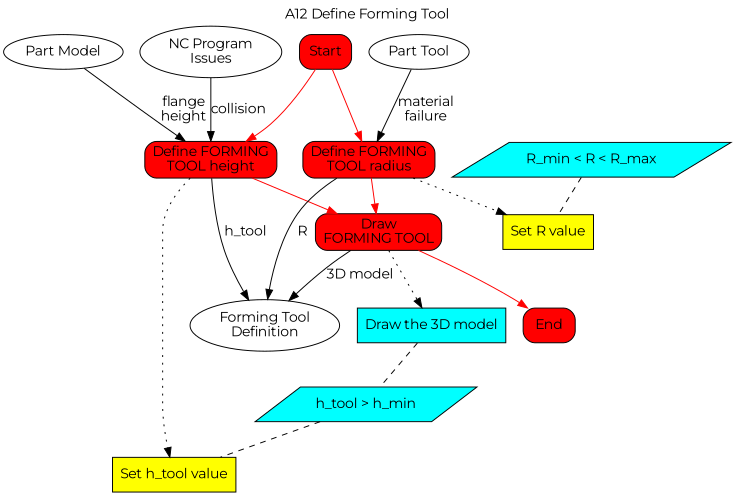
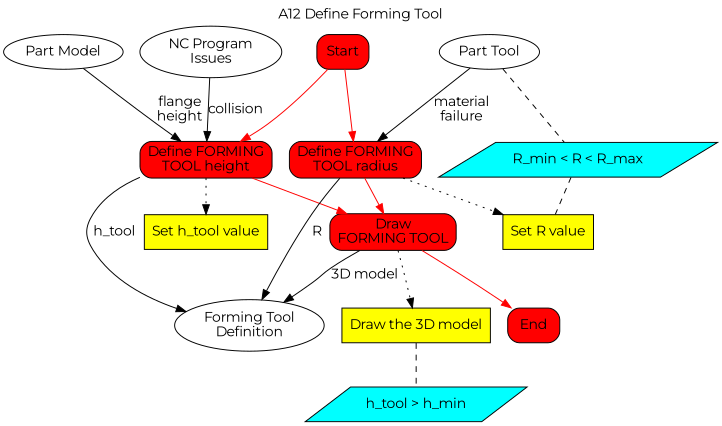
edge "Part Tool" -- "R_min < R < R_max": added
node "Draw the 3D model": fillcolor cyan -> yellow
edge "h_tool > h_min" -- "Set h_tool value": removed
